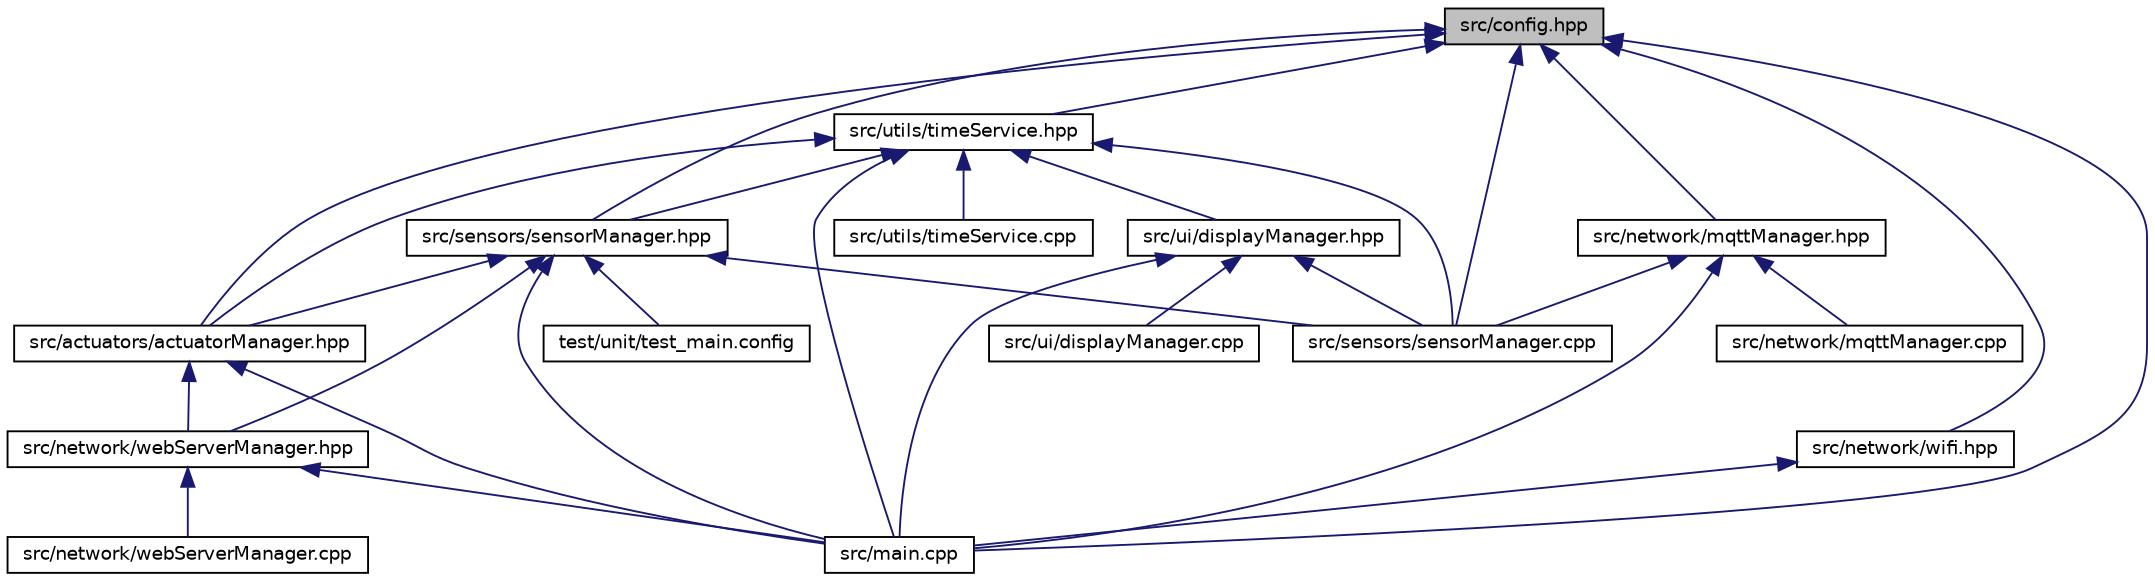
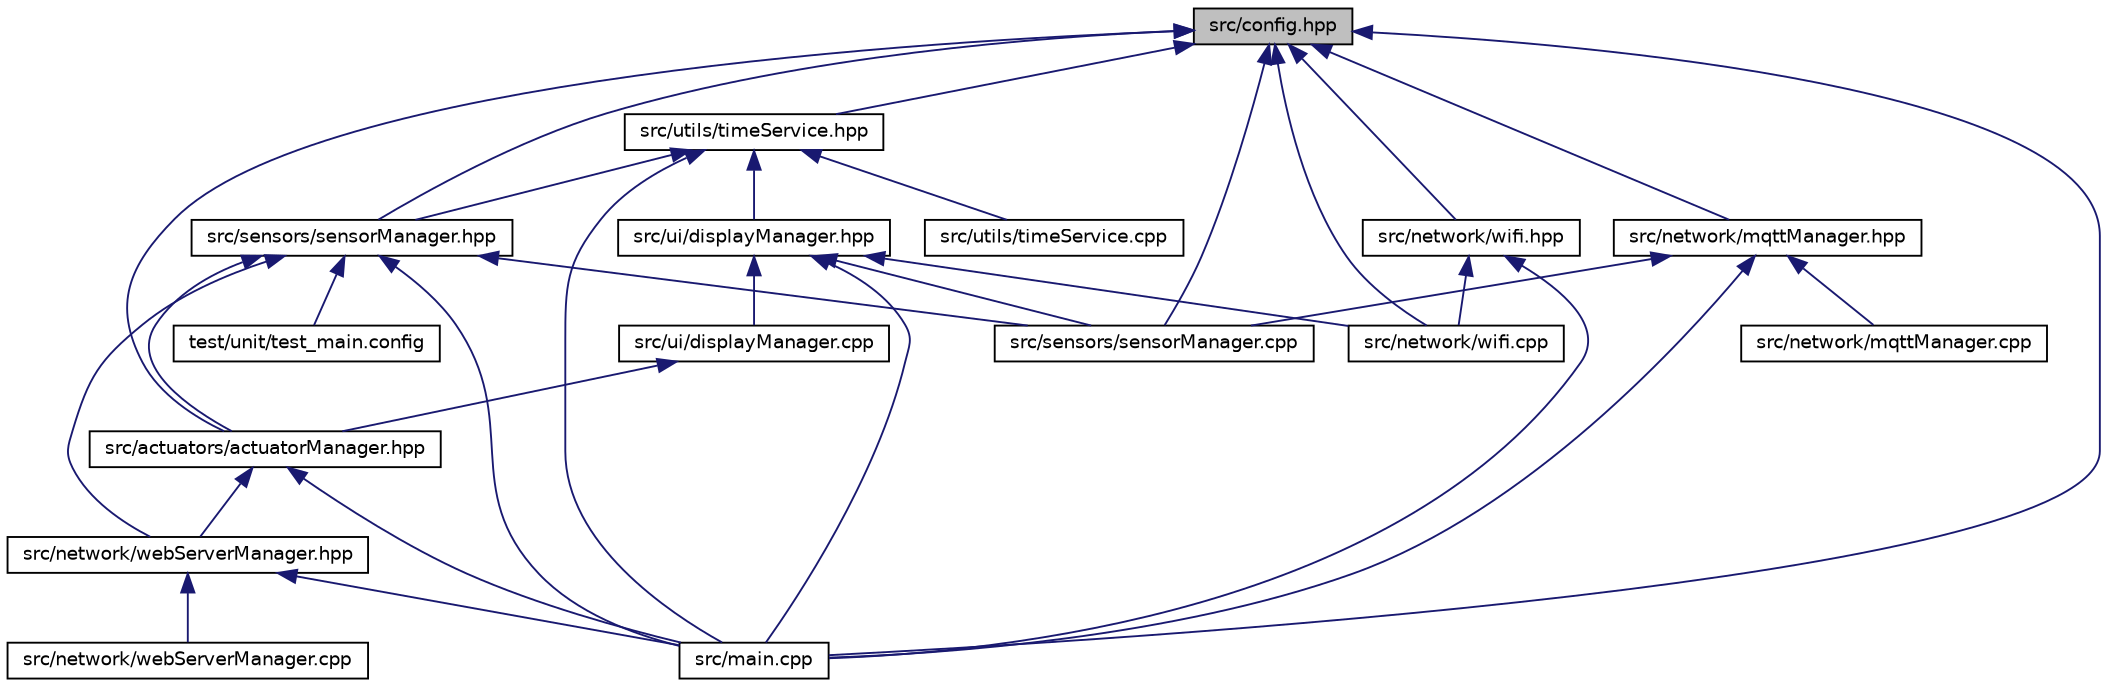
edge "src/sensors/sensorManager.cpp" -> "src/utils/timeService.hpp": removed
edge "src/actuators/actuatorManager.hpp" -> "src/utils/timeService.hpp": now "src/actuators/actuatorManager.hpp" -> "src/ui/displayManager.cpp"
node "src/network/wifi.cpp": added
